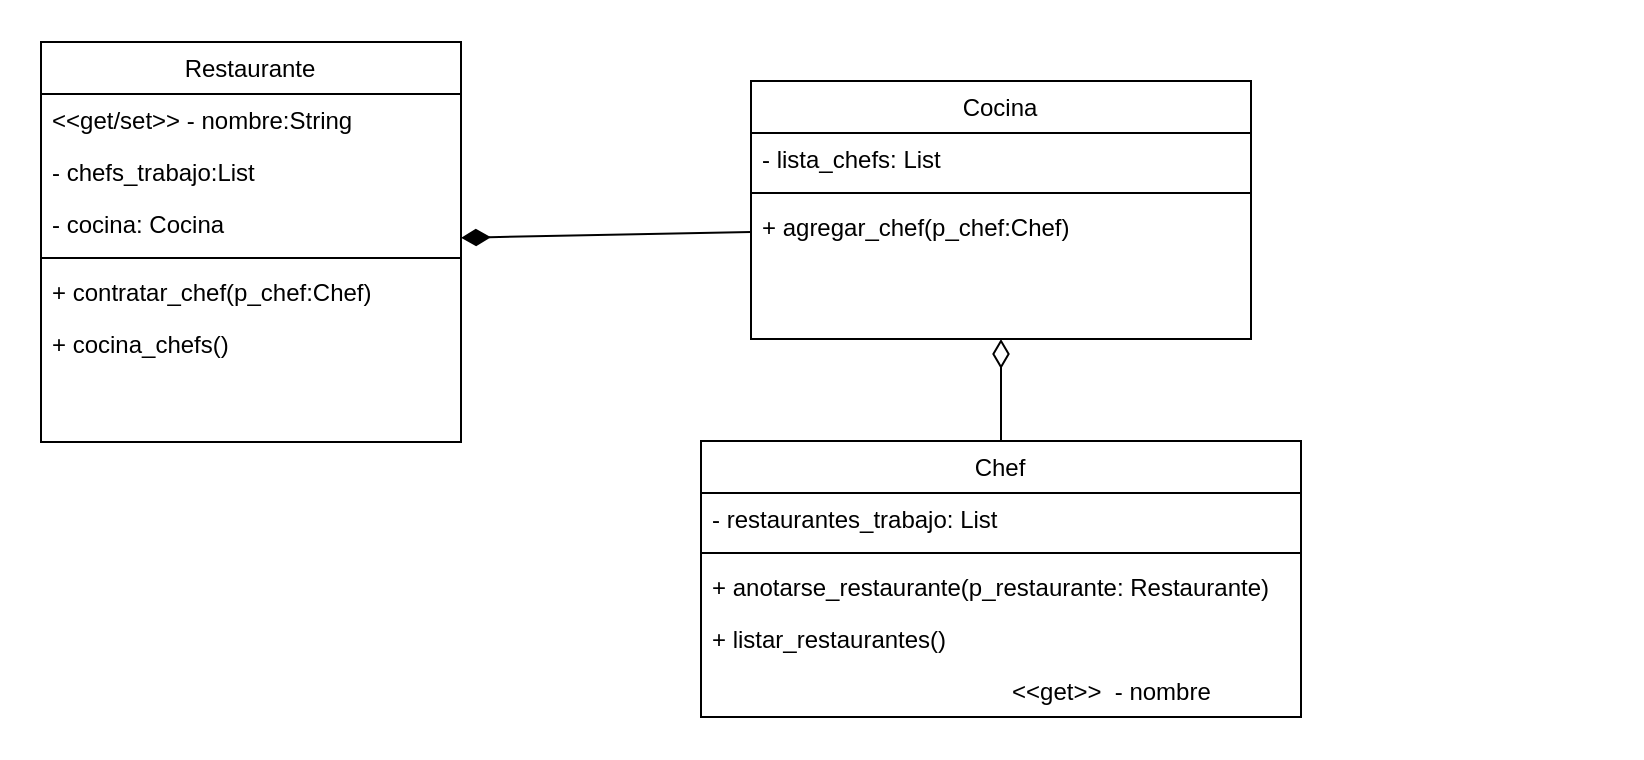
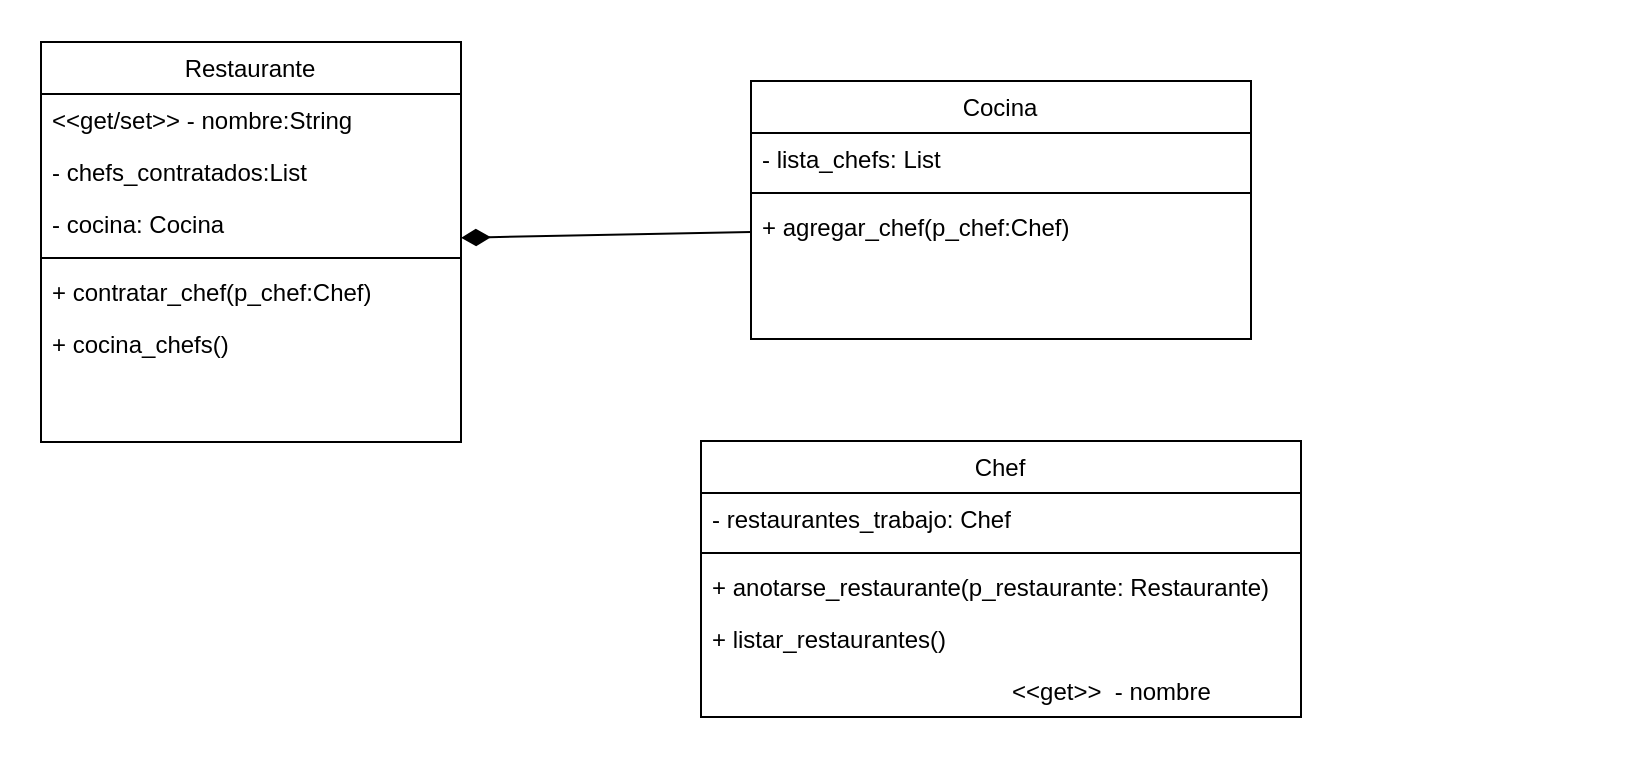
node "- chefs_trabajo:List": label "- chefs_trabajo:List" -> "- chefs_contratados:List"
edge "Chef" -> "Cocina": removed
node "- restaurantes_trabajo: List": label "- restaurantes_trabajo: List" -> "- restaurantes_trabajo: Chef"
